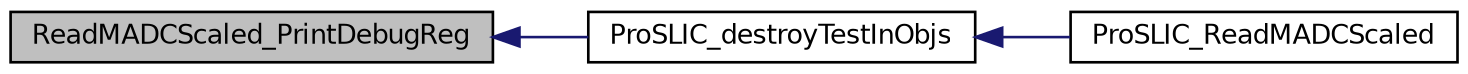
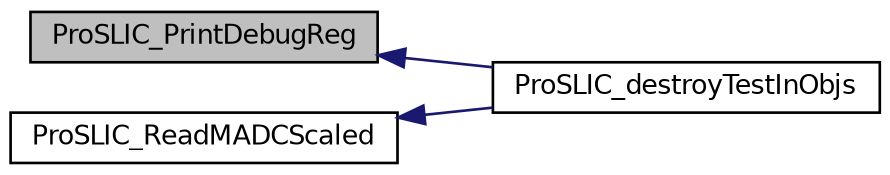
node "ReadMADCScaled_PrintDebugReg": label "ReadMADCScaled_PrintDebugReg" -> "ProSLIC_PrintDebugReg"
edge "ProSLIC_ReadMADCScaled" -> "ProSLIC_destroyTestInObjs": reversed
